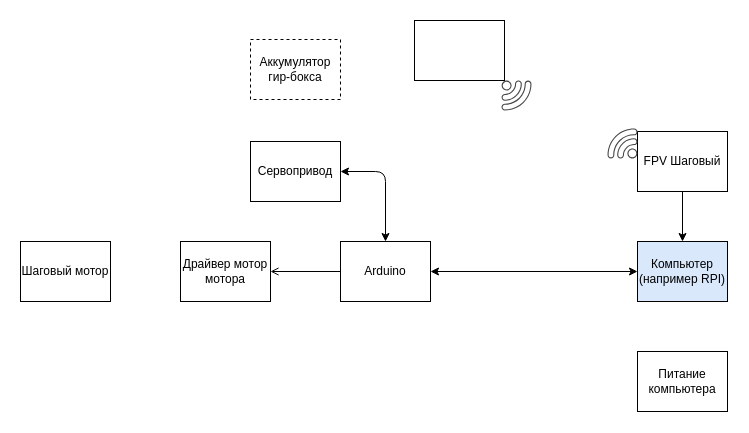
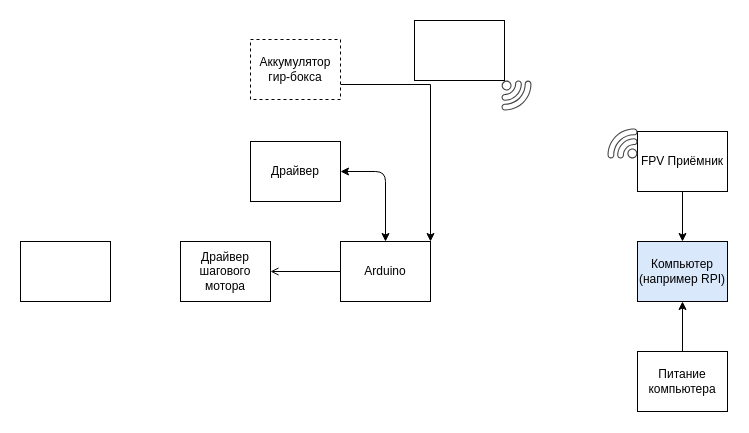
edge "Аккумулятор гир-бокса" -> "Arduino": added
node "FPV Шаговый": label "FPV Шаговый" -> "FPV Приёмник"
node "Сервопривод": label "Сервопривод" -> "Драйвер"
node "Шаговый мотор": removed
node "Драйвер мотор мотора": label "Драйвер мотор мотора" -> "Драйвер шагового мотора"
edge "Arduino" -- "Компьютер (например RPI)": removed
edge "Питание компьютера" -> "Компьютер (например RPI)": added
